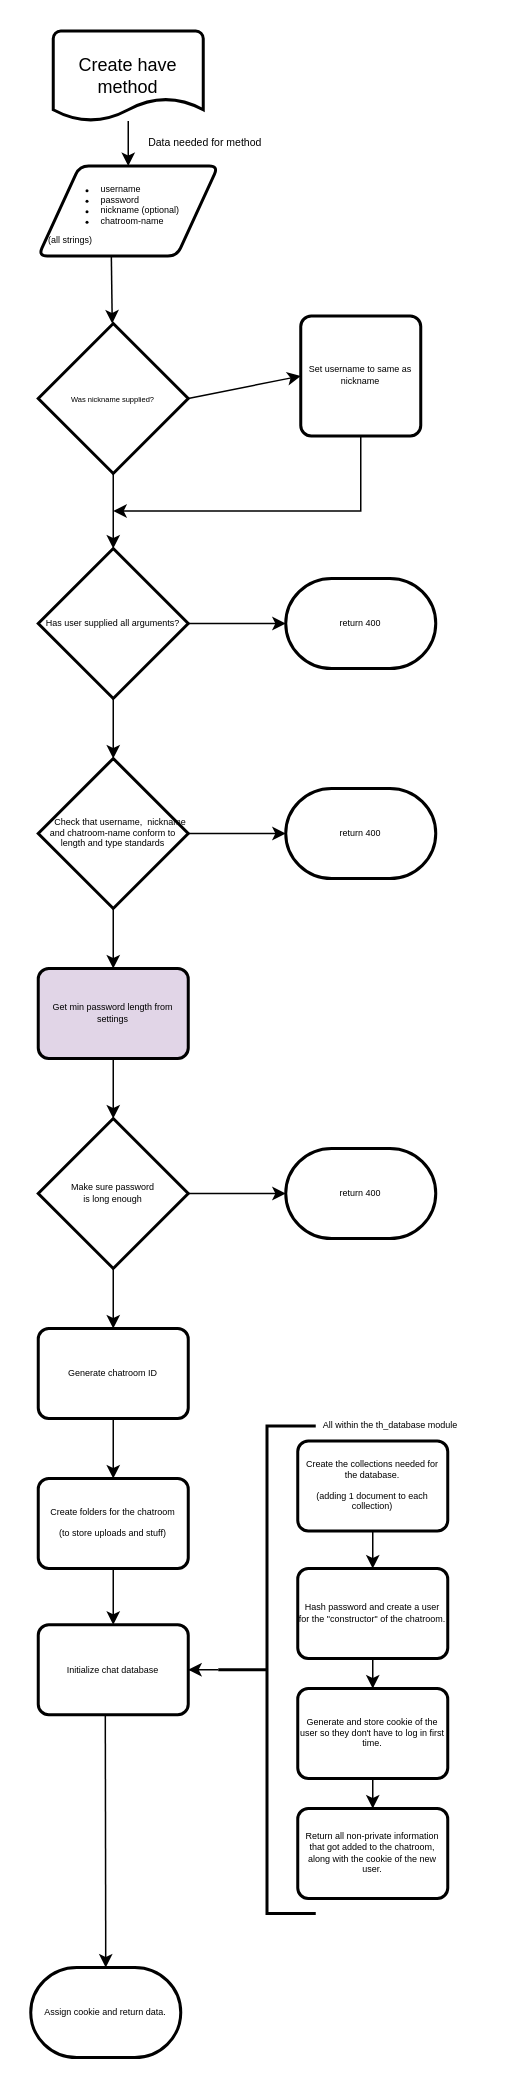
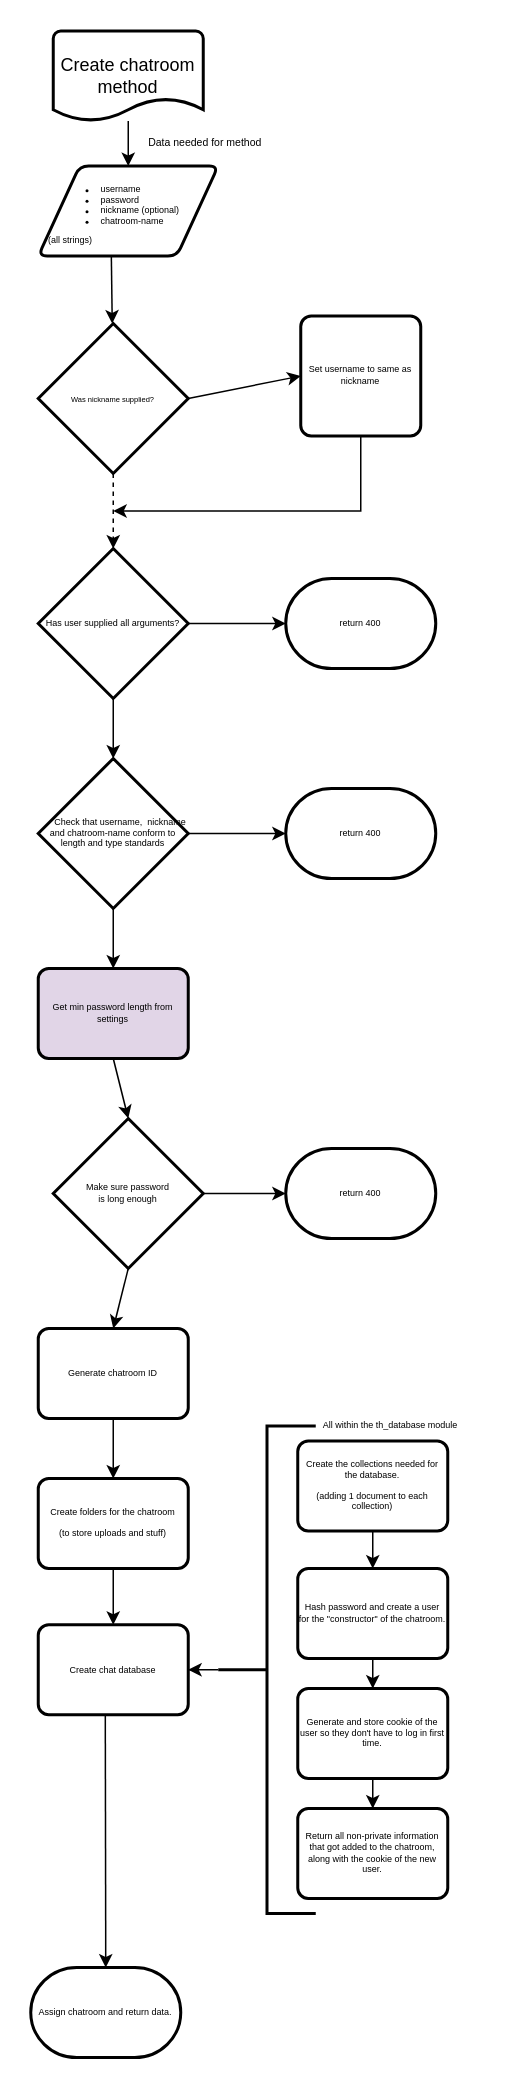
node "Create have method": label "Create have method" -> "Create chatroom method"
edge "Was nickname supplied?" -> "Has user supplied all arguments?": style solid -> dashed
node "Make sure password is long enough": moved (113, 1193) -> (128, 1193)
node "Initialize chat database": label "Initialize chat database" -> "Create chat database"
node "Assign cookie and return data.": label "Assign cookie and return data." -> "Assign chatroom and return data."
